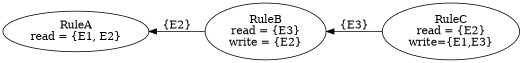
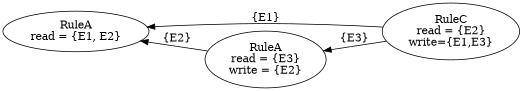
edge "RuleC read = {E2} write={E1,E3}" -> "RuleA read = {E1, E2}": added, label "{E1}"
node "RuleB read = {E3} write = {E2}": label "RuleB read = {E3} write = {E2}" -> "RuleA read = {E3} write = {E2}"
